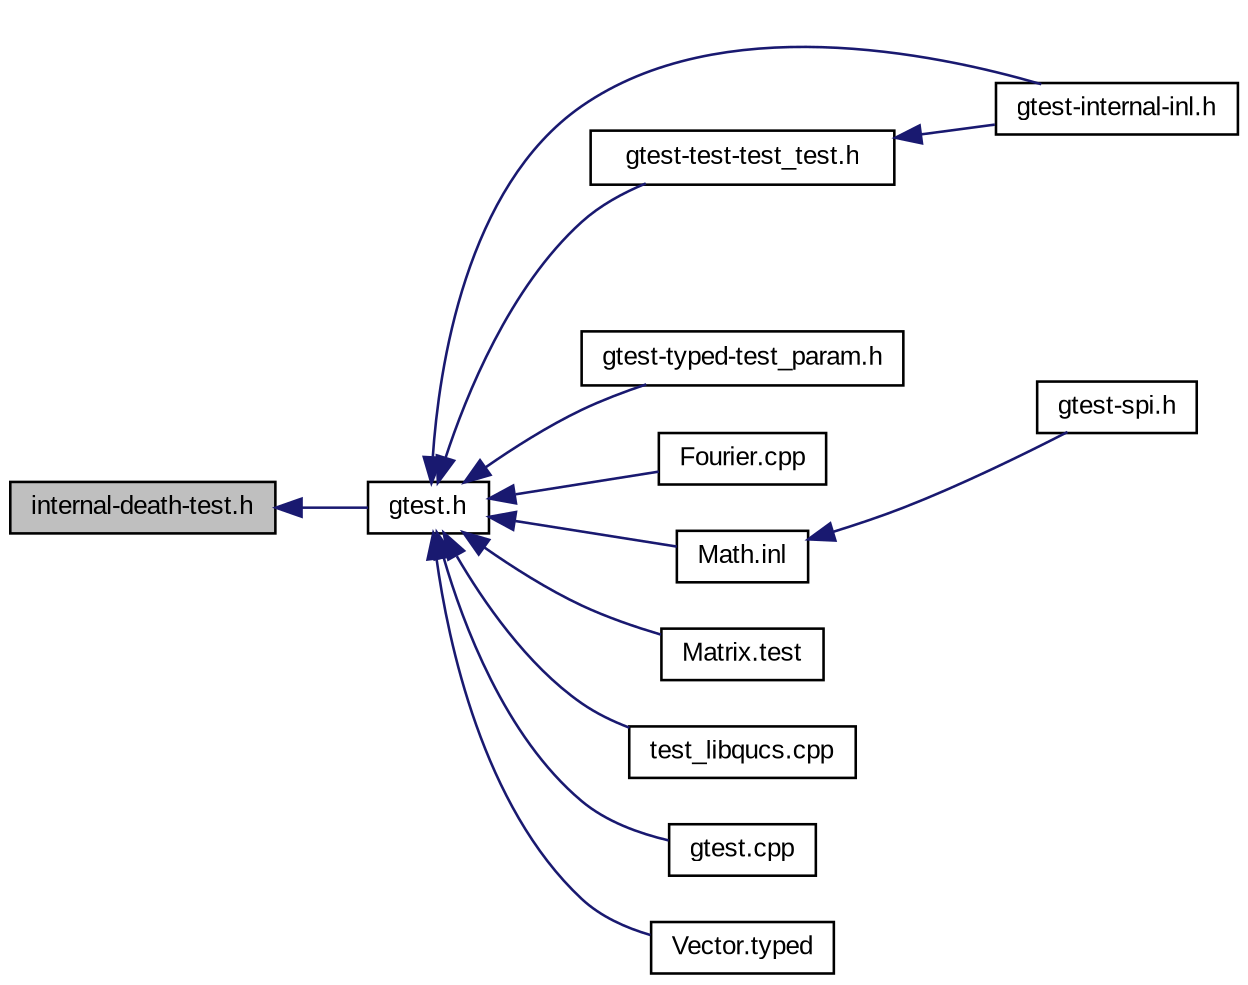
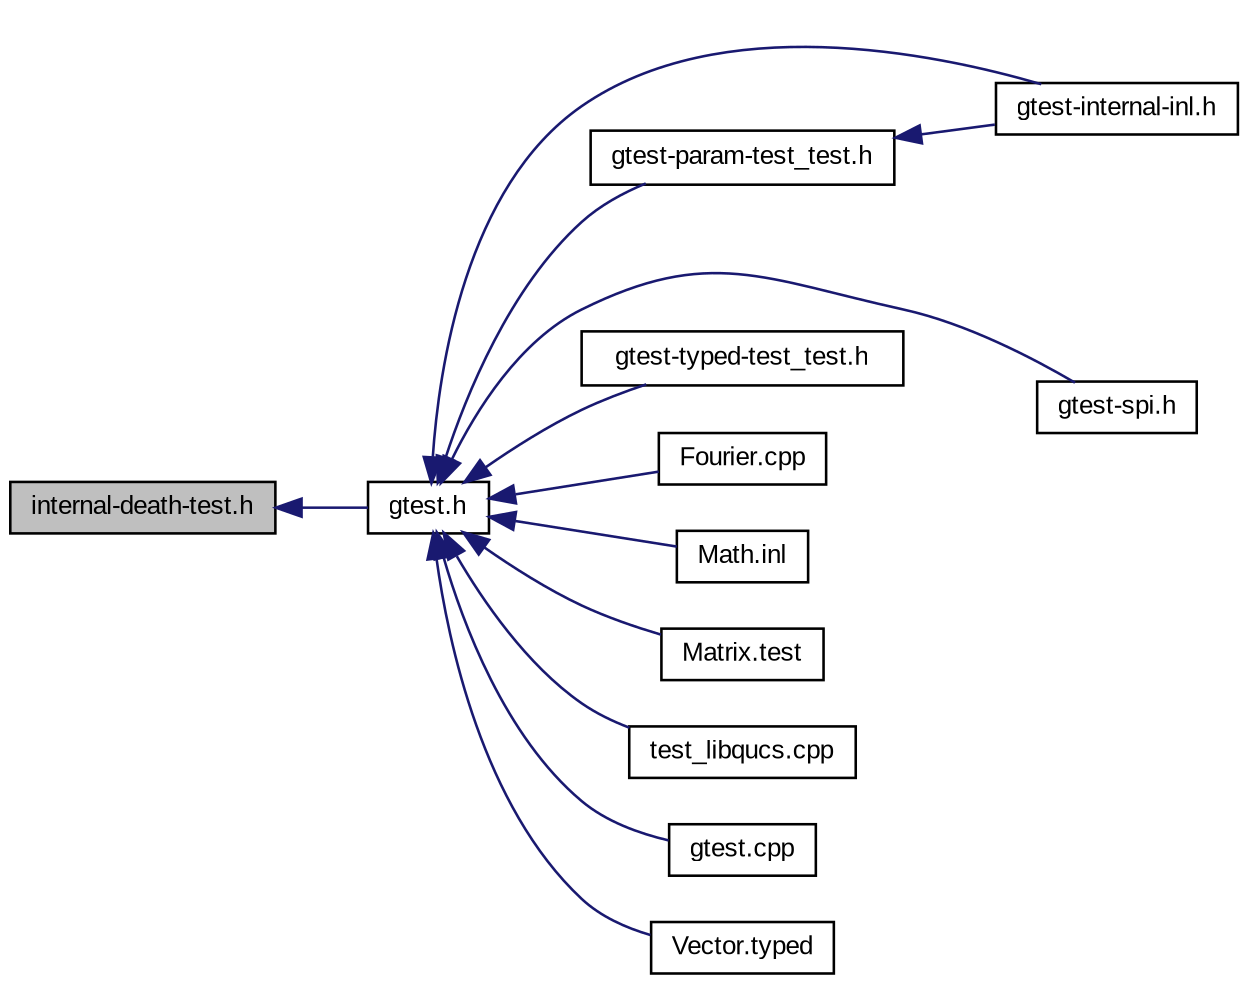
node "gtest-test-test_test.h": label "gtest-test-test_test.h" -> "gtest-param-test_test.h"
node "gtest-typed-test_param.h": label "gtest-typed-test_param.h" -> "gtest-typed-test_test.h"
edge "gtest-spi.h" -> "Math.inl": now "gtest-spi.h" -> "gtest.h"
